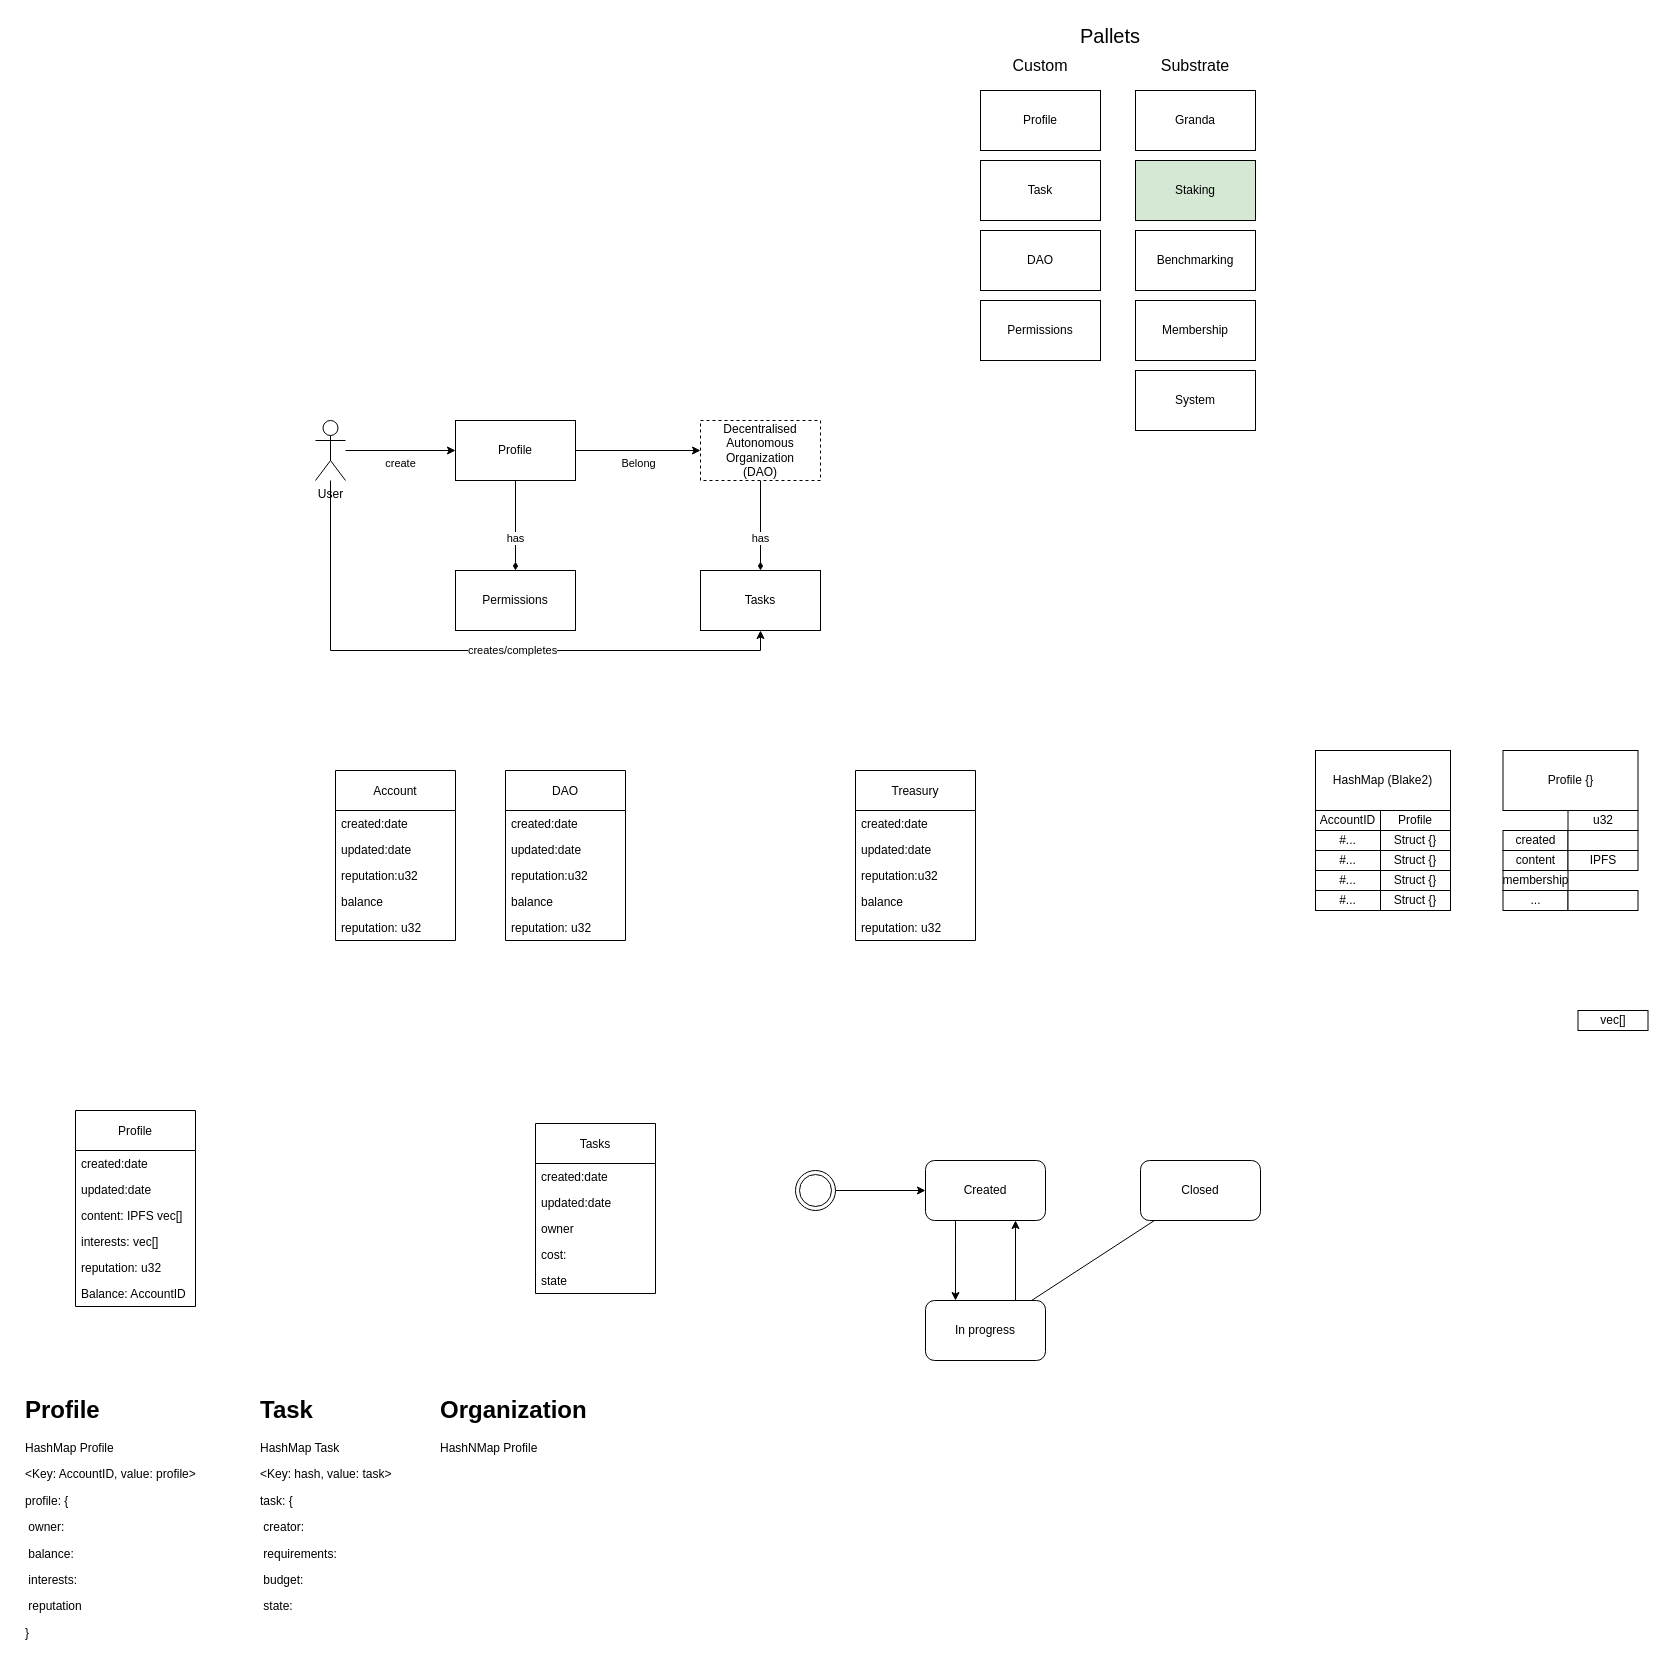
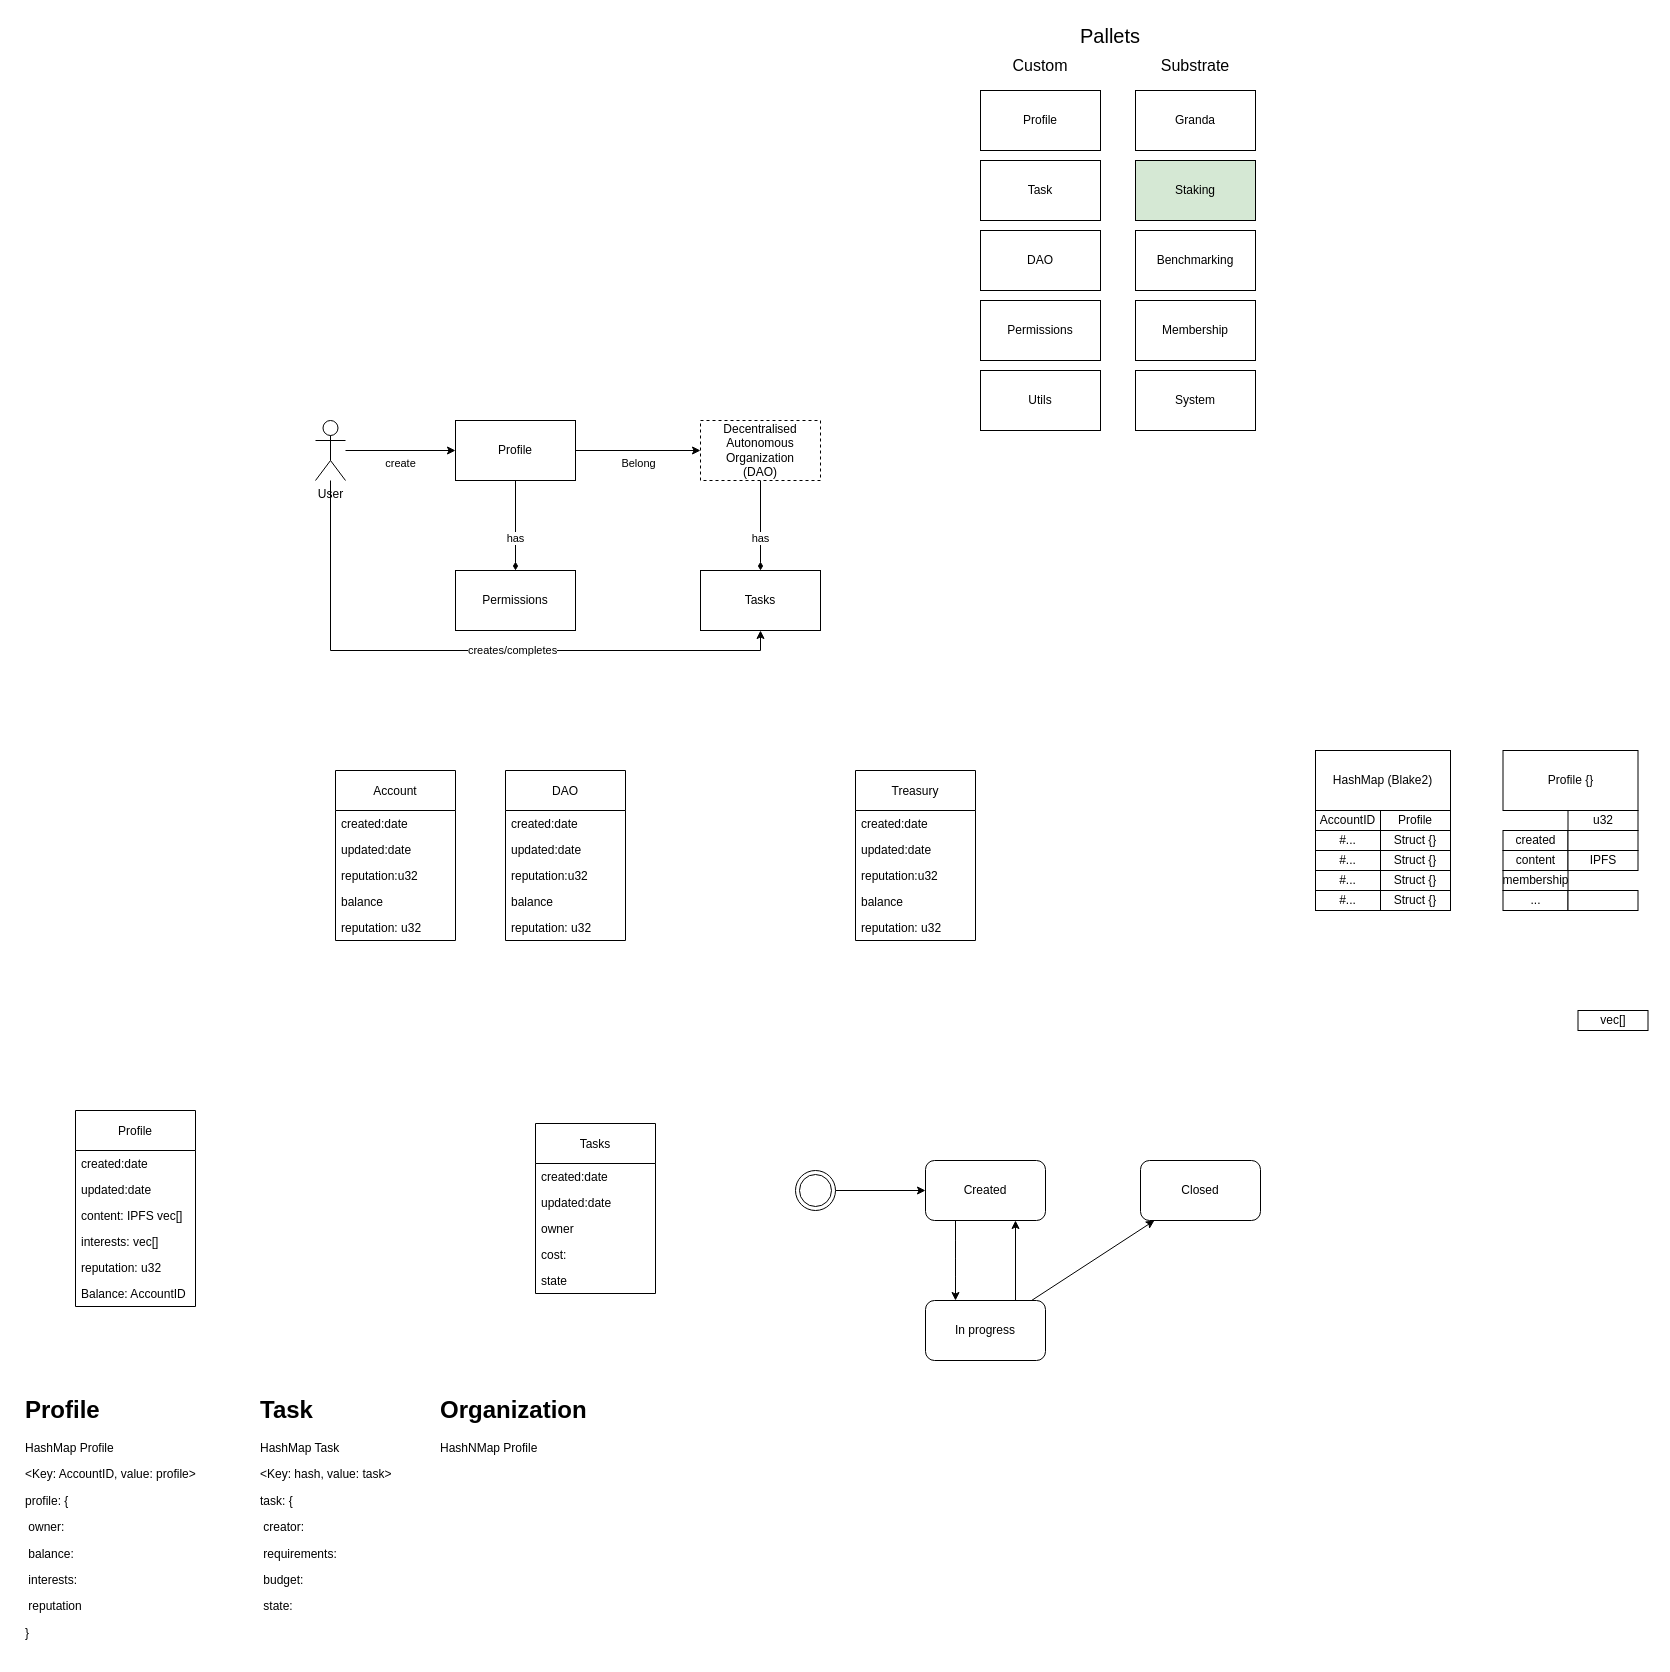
node "Utils": added
edge "Closed" -- "In progress": arrowhead none -> classic
